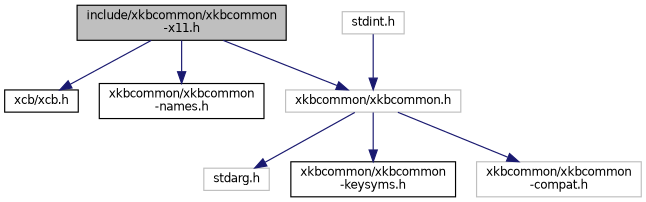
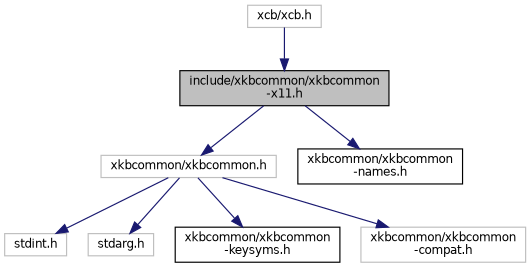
edge "stdint.h" -> "xkbcommon/xkbcommon.h": reversed
edge "include/xkbcommon/xkbcommon -x11.h" -> "xcb/xcb.h": reversed
node "xcb/xcb.h": color black -> grey75
